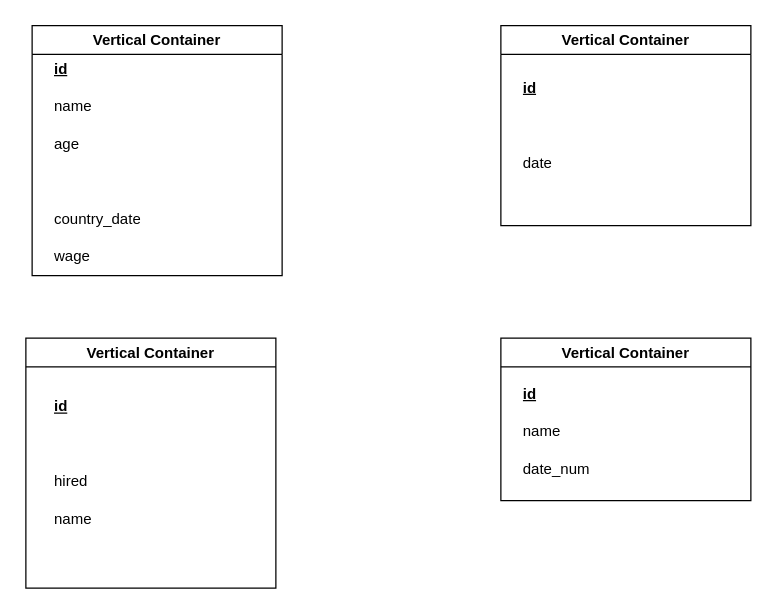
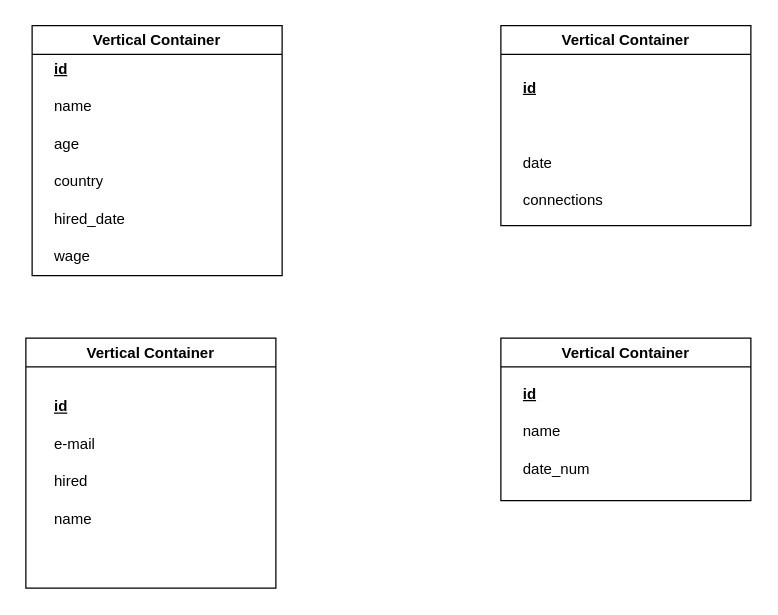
node "country": added
node "connections": added
node "country_date": label "country_date" -> "hired_date"
node "e-mail": added
